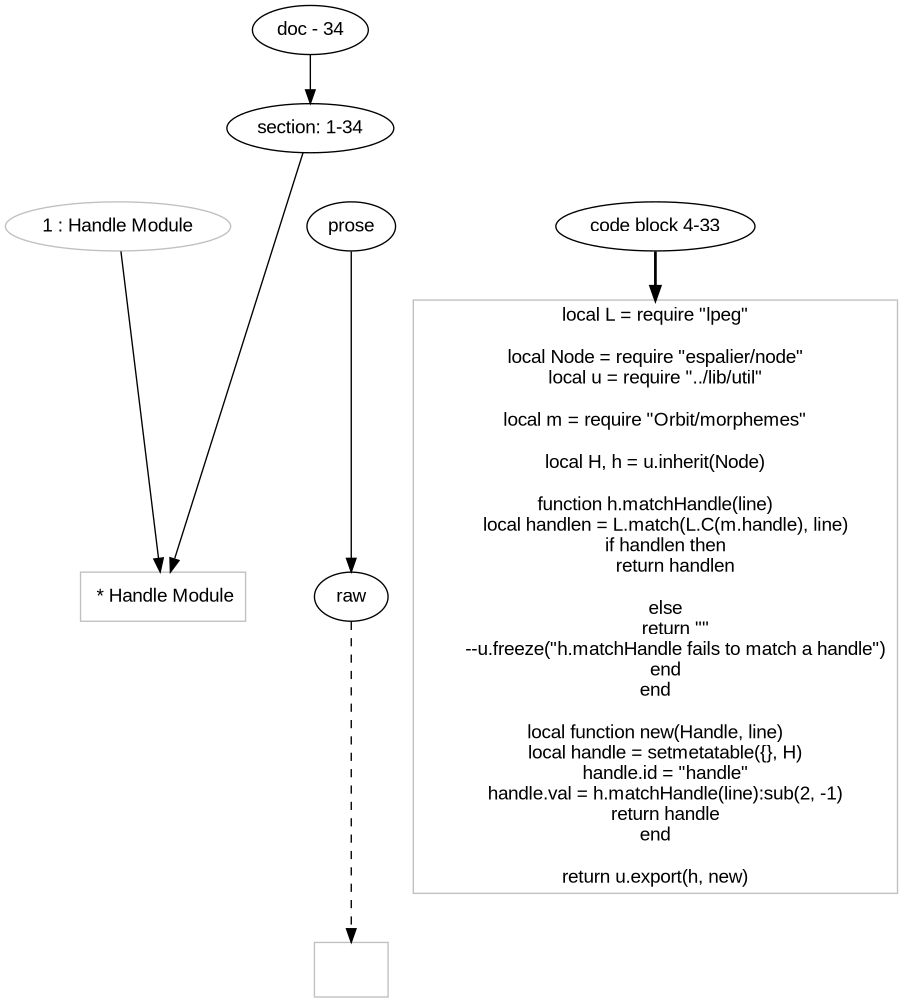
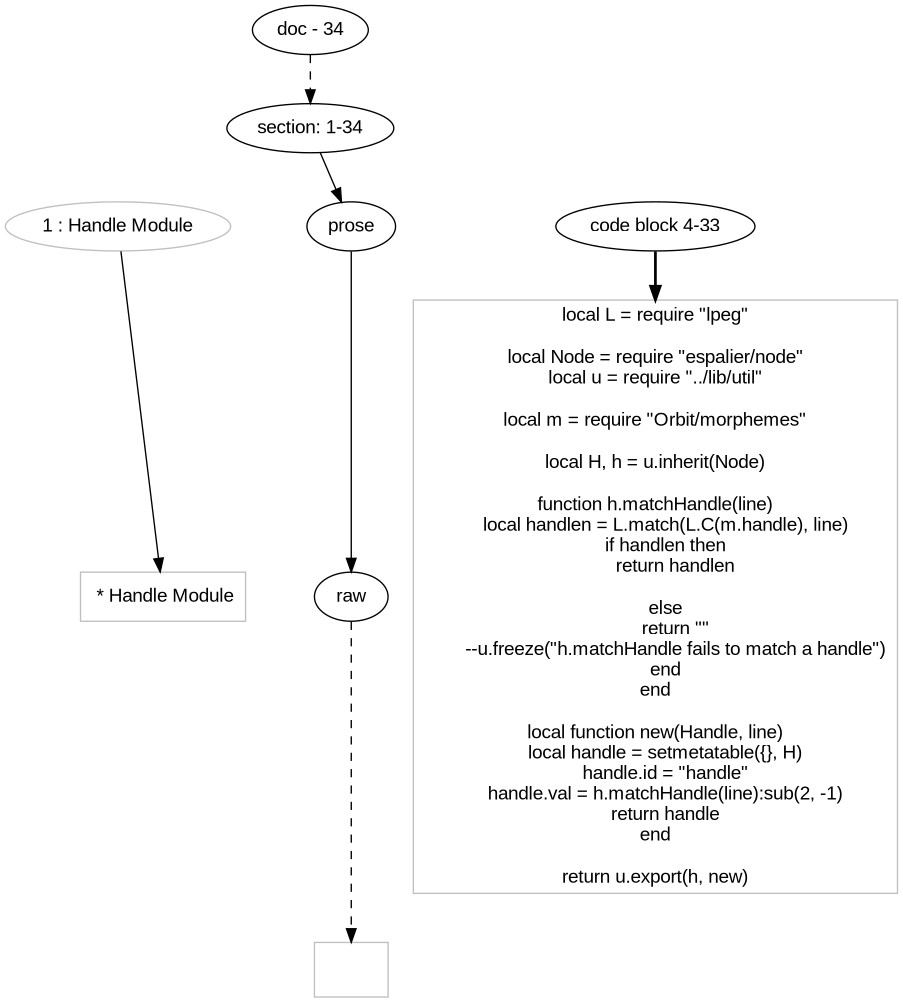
edge "doc - 34" -> "section: 1-34": style solid -> dashed
edge "section: 1-34" -> "* Handle Module": now "section: 1-34" -> "prose"
